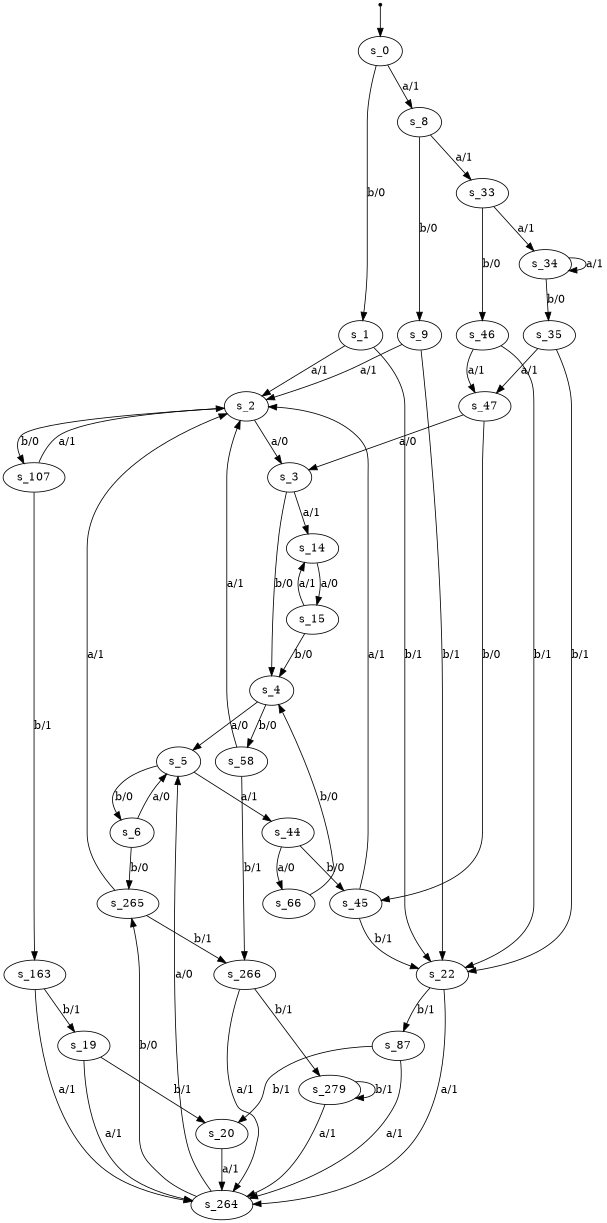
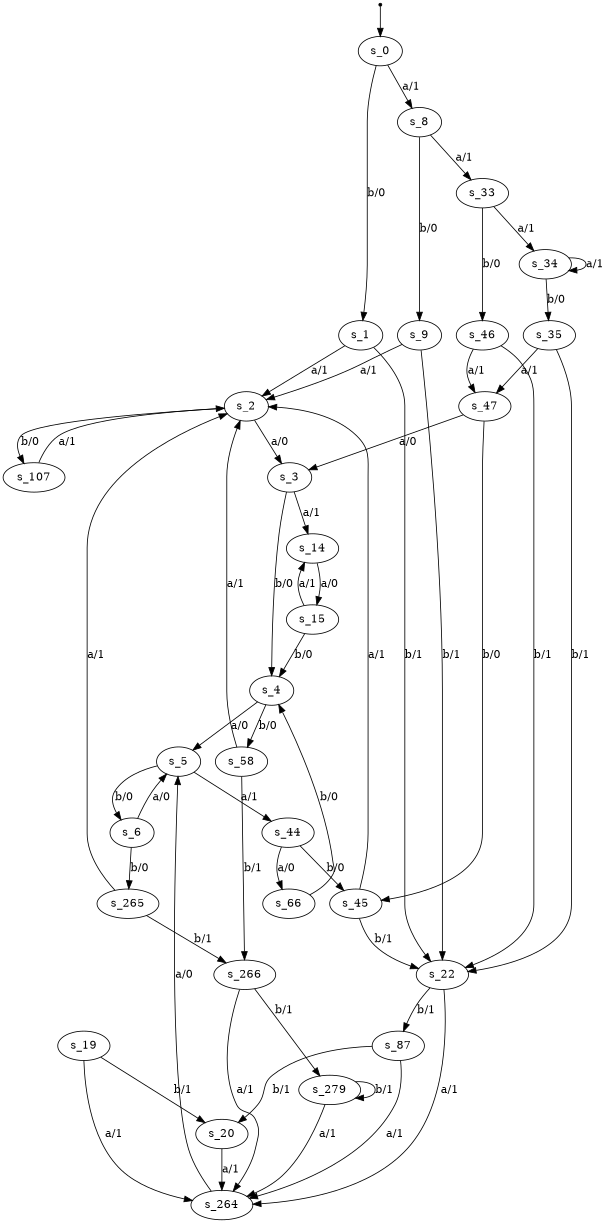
node "s_163": removed
edge "s_264" -> "s_265": removed, label "b/0"
